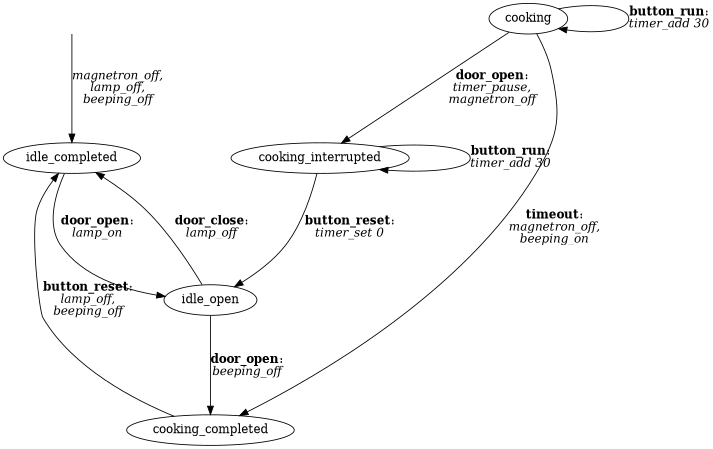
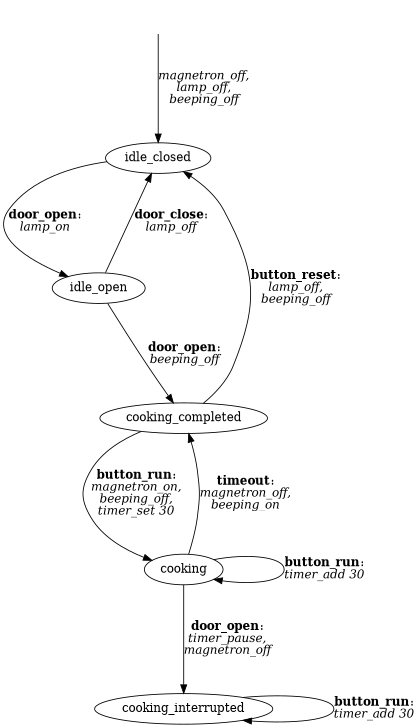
node "idle_completed": label "idle_completed" -> "idle_closed"
edge "cooking_interrupted" -> "idle_open": removed, label "button_reset : timer_set 0"
edge "cooking_completed" -> "cooking": added, label "button_run : magnetron_on, beeping_off, timer_set 30"
